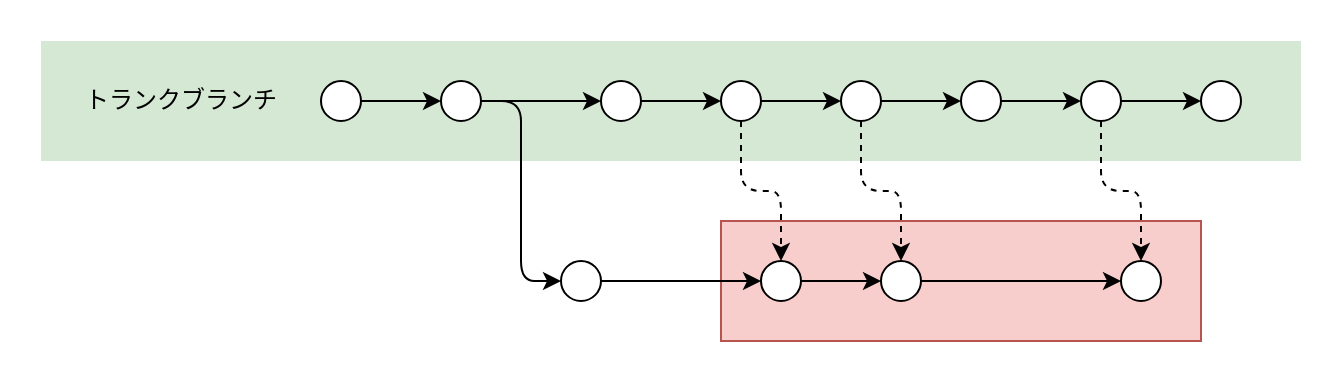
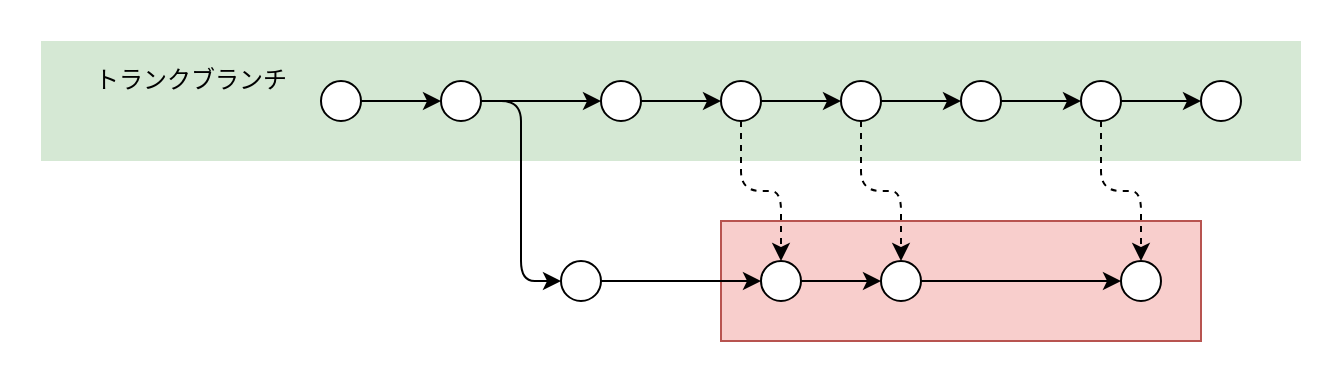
node "トランクブランチ": moved (181, 101) -> (191, 81)
